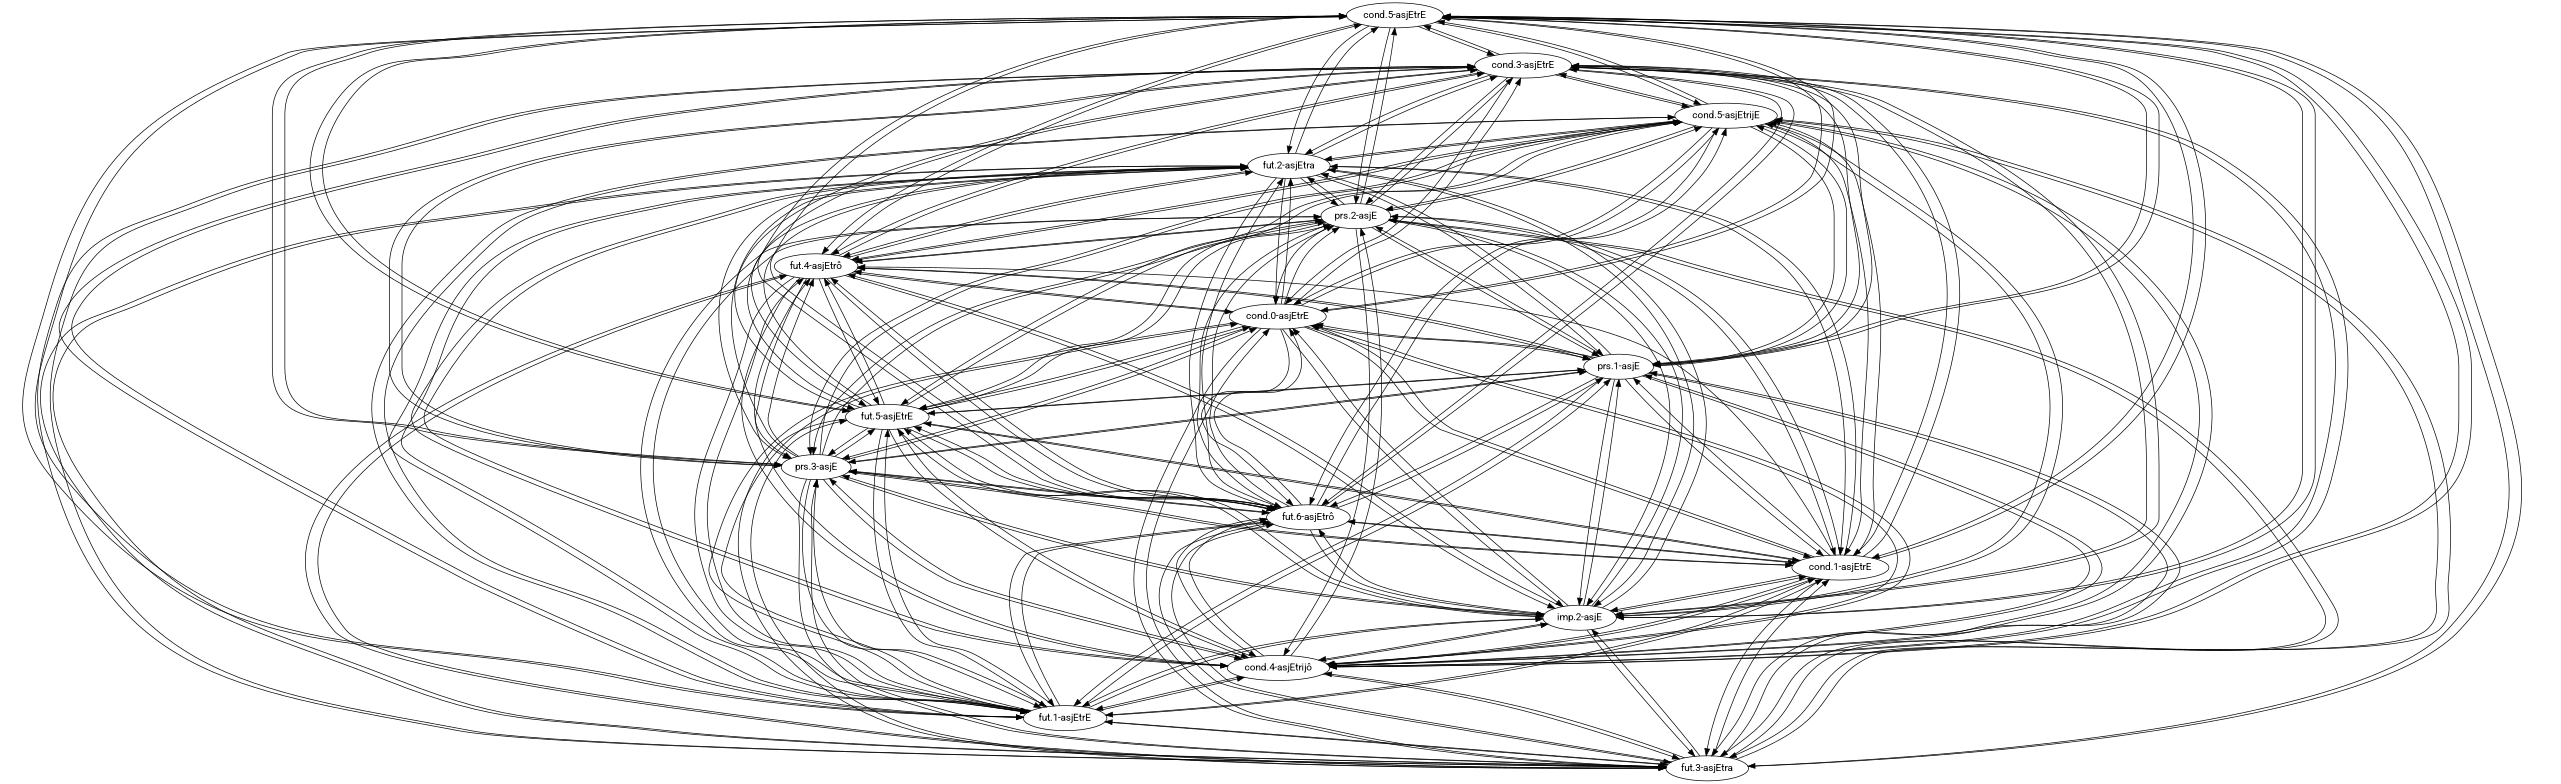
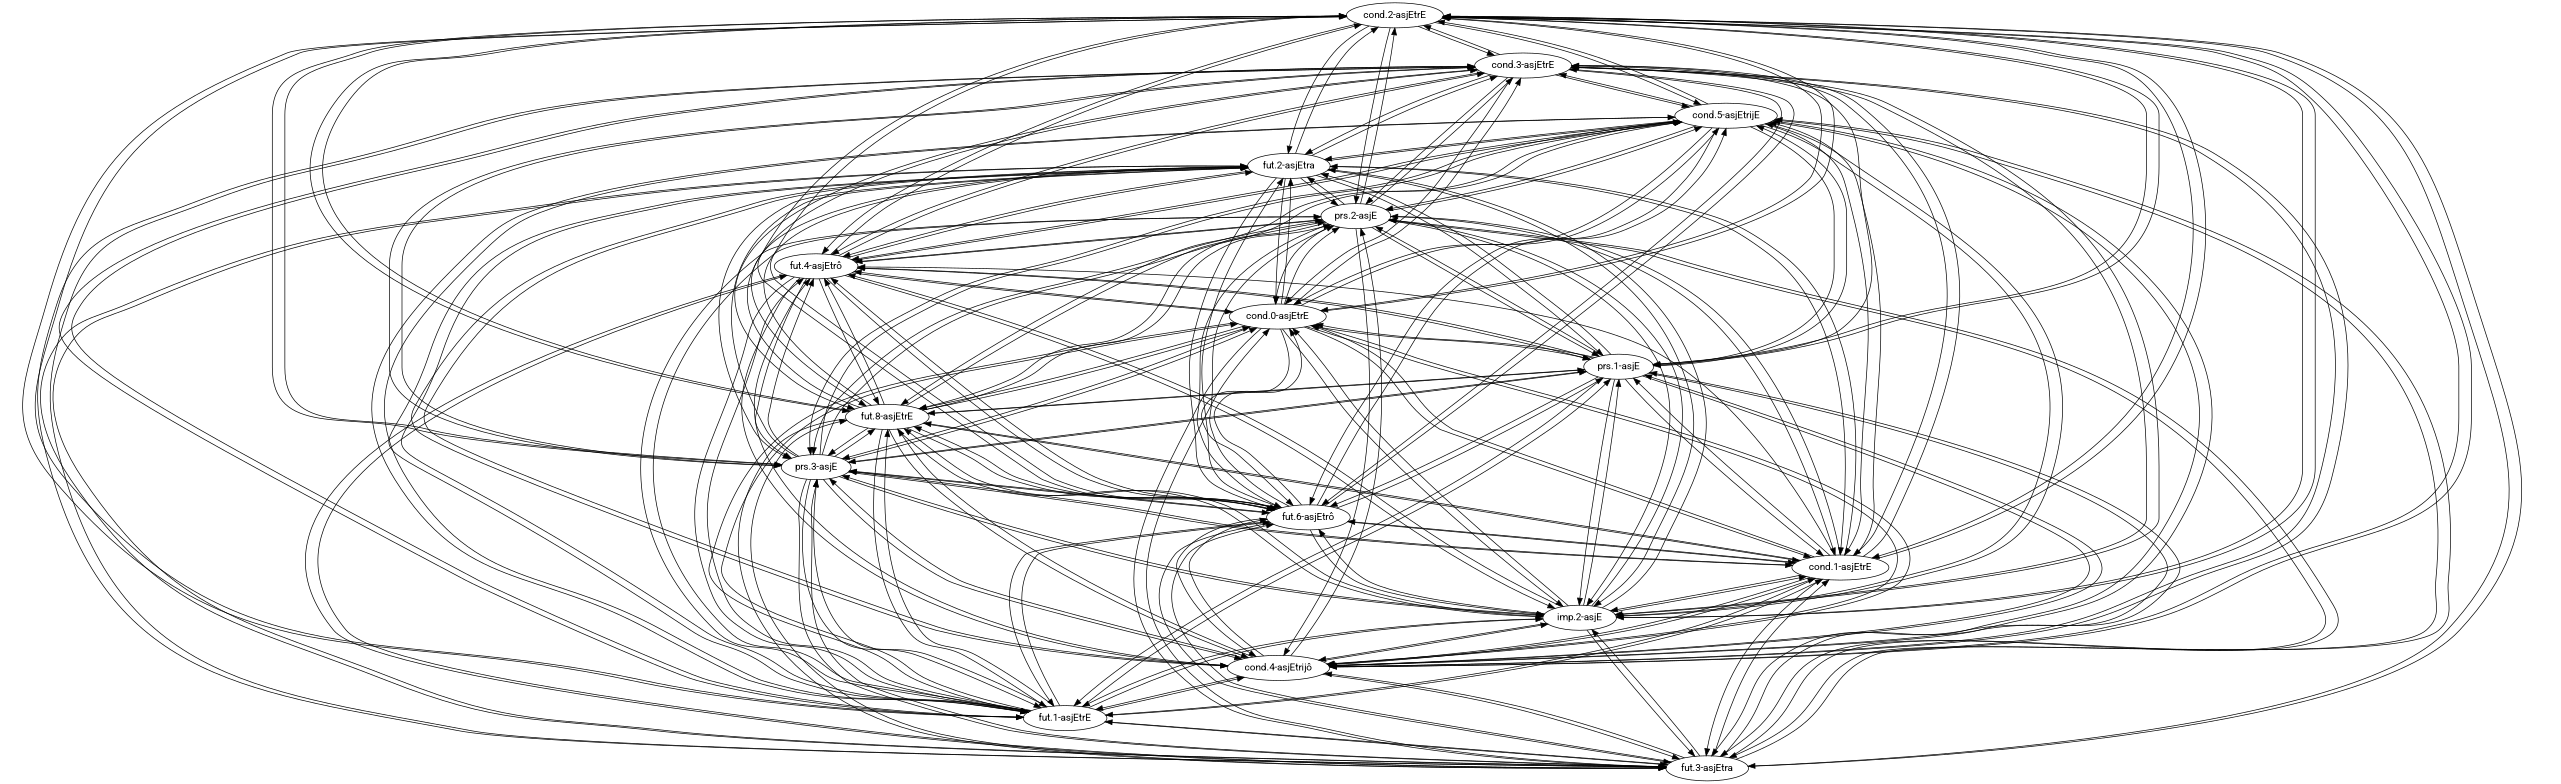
node "cond.5-asjEtrE": label "cond.5-asjEtrE" -> "cond.2-asjEtrE"
edge "cond.3-asjEtrE" -> "prs.1-asjE": removed
node "fut.5-asjEtrE": label "fut.5-asjEtrE" -> "fut.8-asjEtrE"
